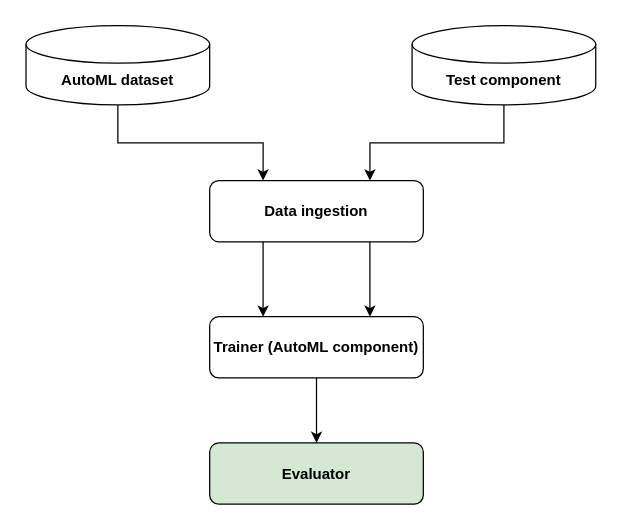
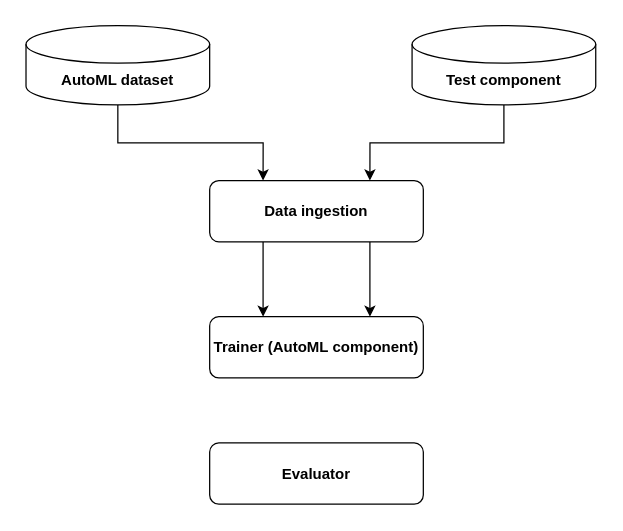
edge "Trainer (AutoML component)" -> "Evaluator": removed
node "Evaluator": fillcolor #d5e8d4 -> #ffffff
